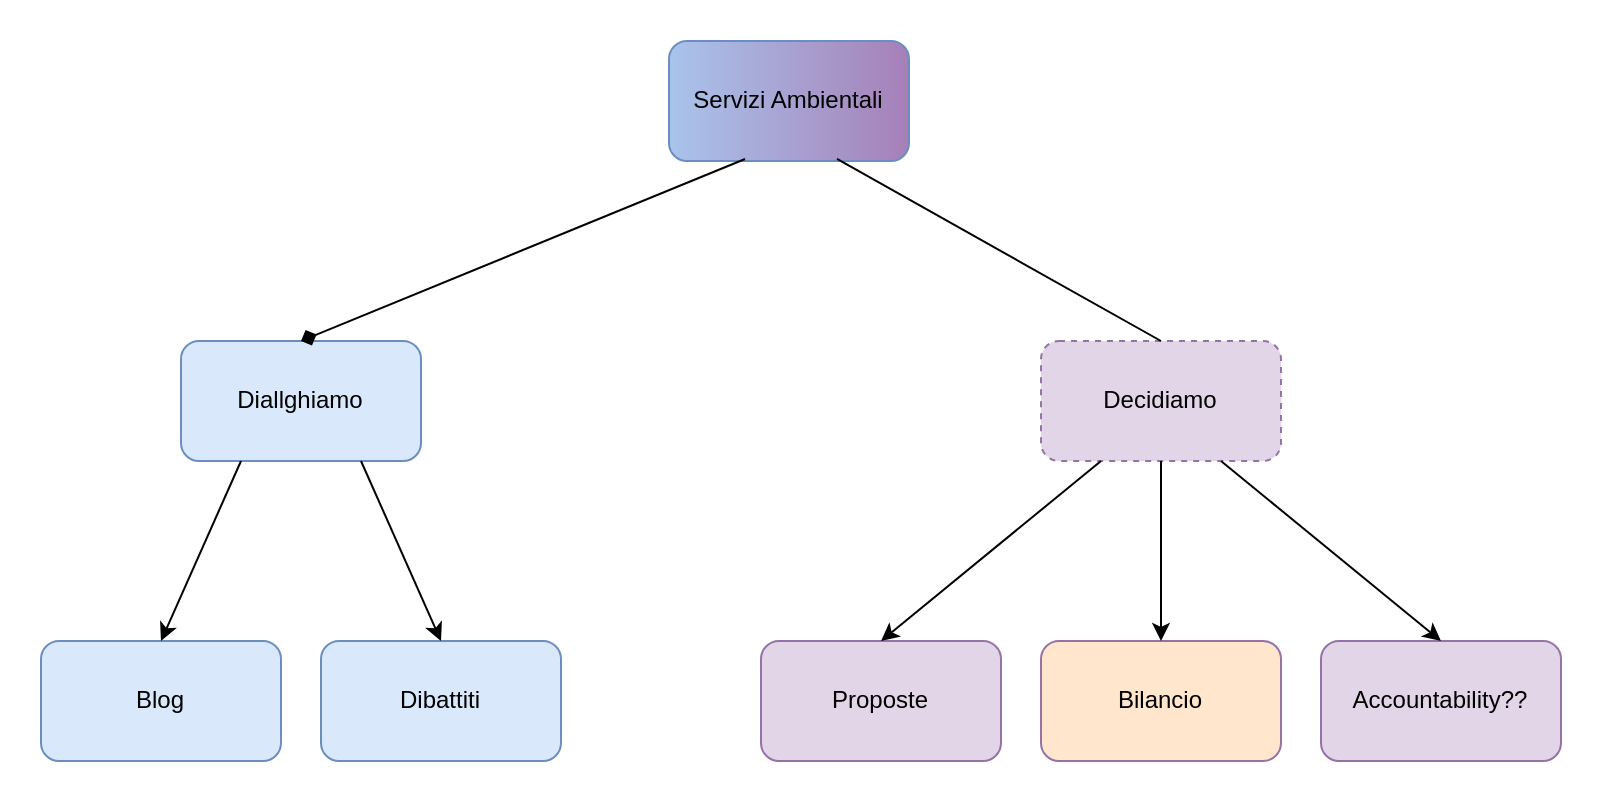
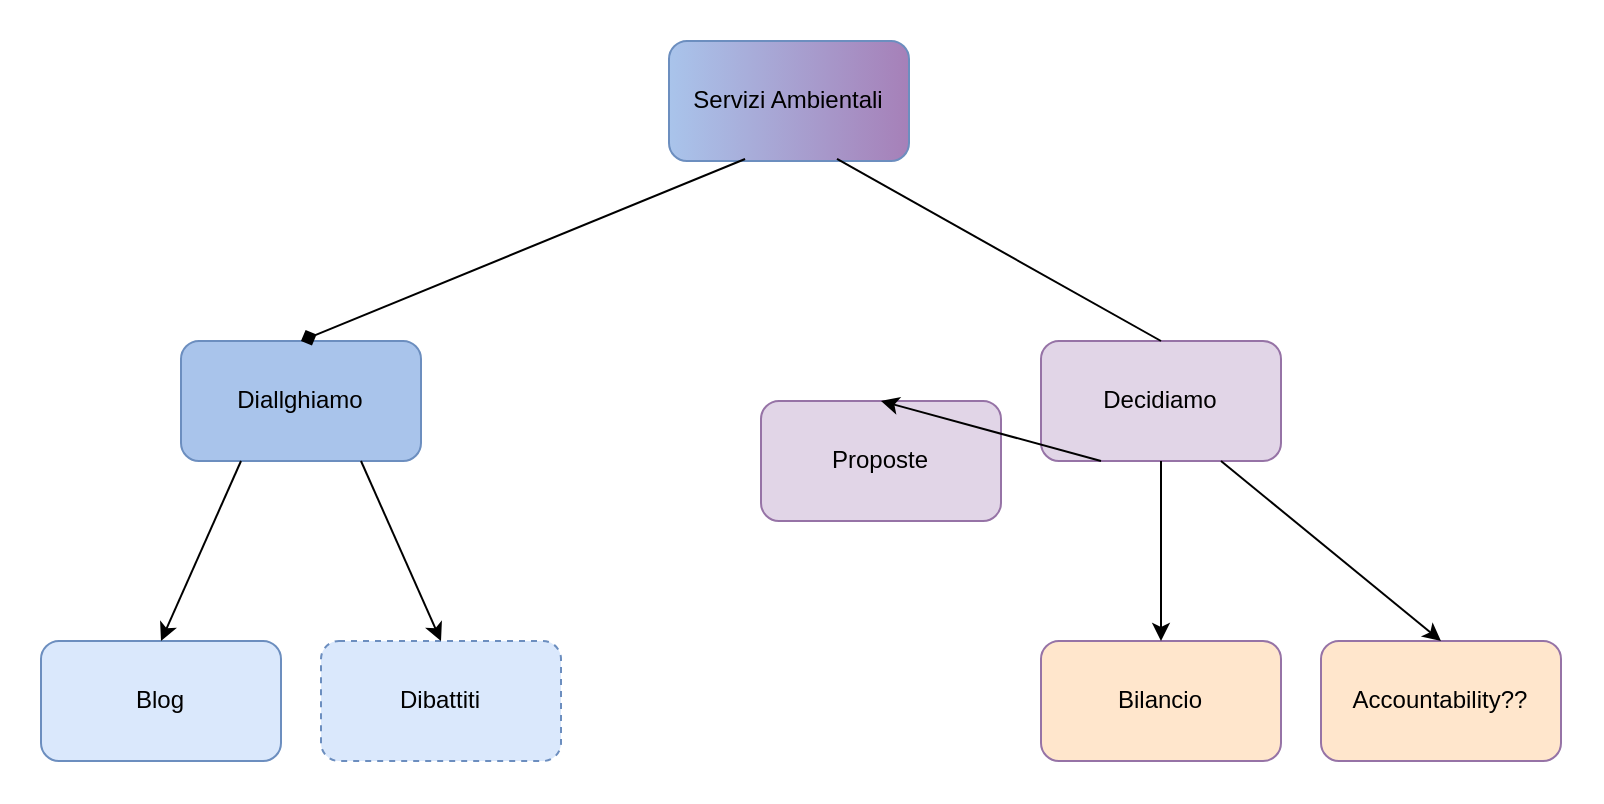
node "Diallghiamo": fillcolor #dae8fc -> #a9c4eb
node "Decidiamo": style dashed -> solid
node "Dibattiti": style solid -> dashed
node "Proposte": moved (881, 701) -> (881, 461)
node "Accountability??": fillcolor #e1d5e7 -> #ffe6cc
